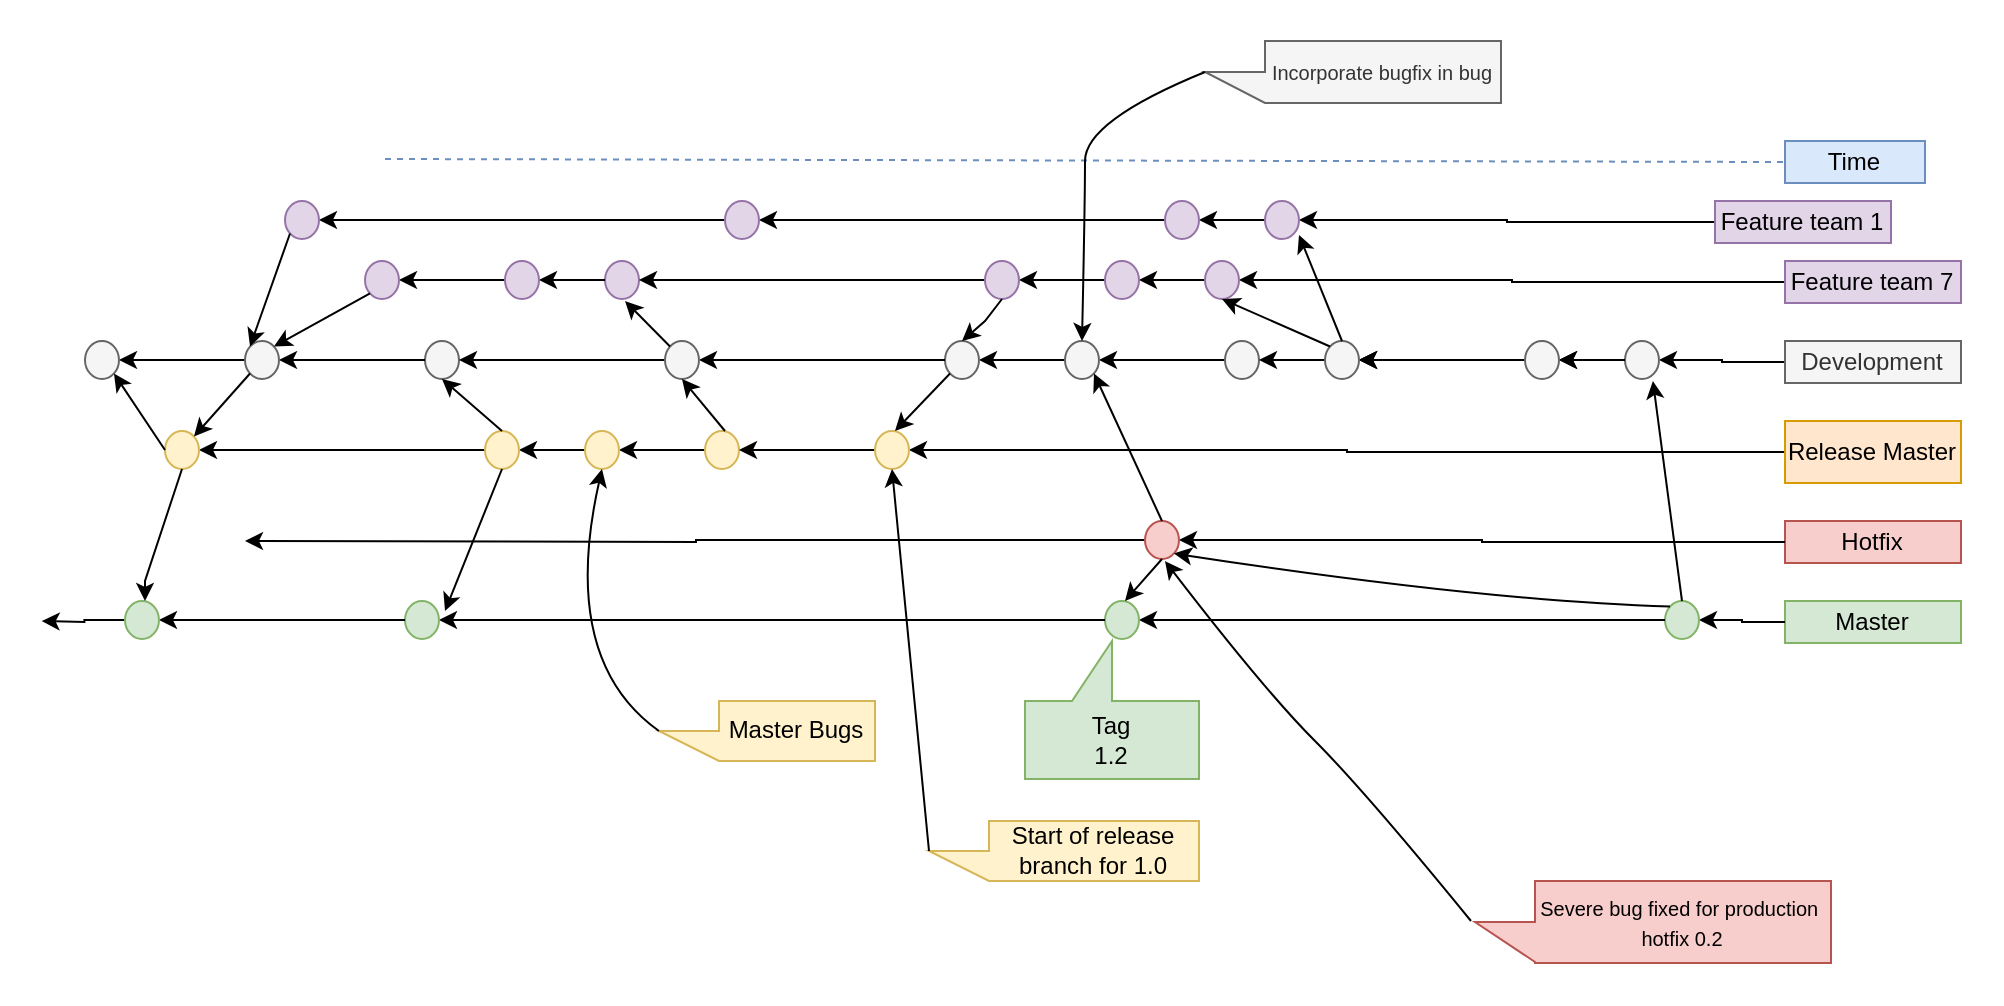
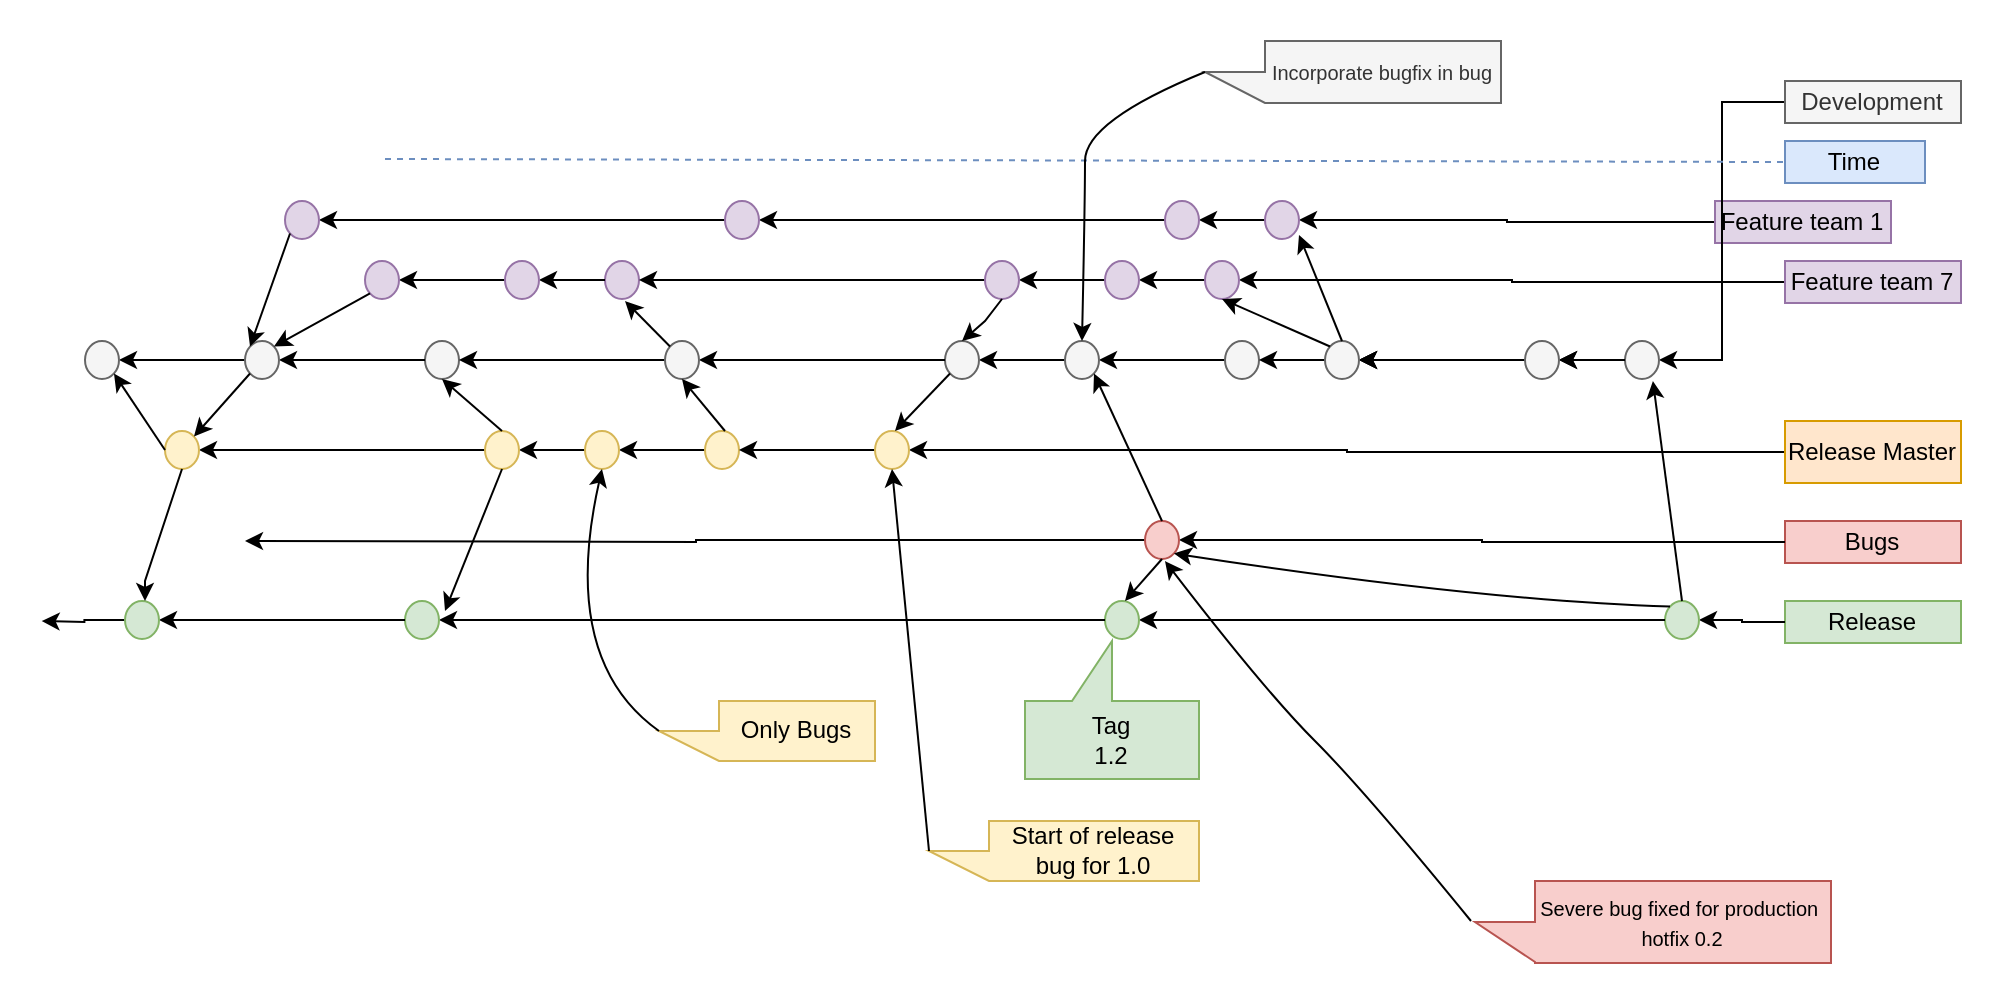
node "Development": moved (1873, 362) -> (1873, 102)
node "Hotfix": label "Hotfix" -> "Bugs"
node "Master": label "Master" -> "Release"
node "Master Bugs": label "Master Bugs" -> "Only Bugs"
node "Start of release branch for 1.0": label "Start of release branch for 1.0" -> "Start of release bug for 1.0"
